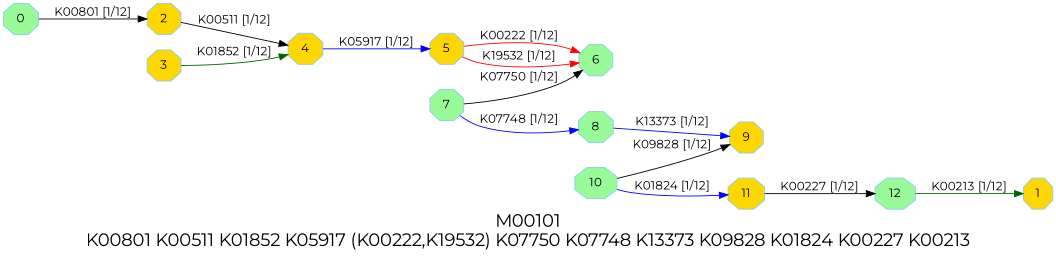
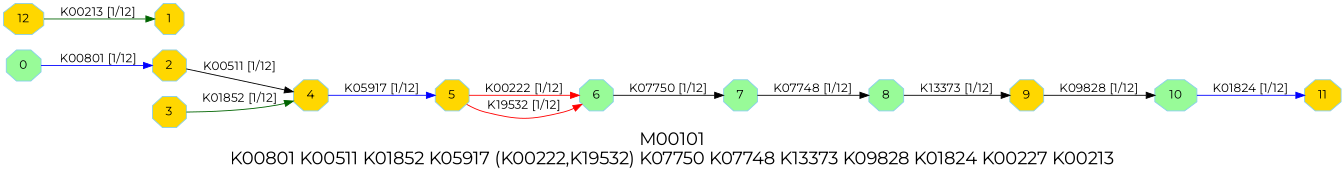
edge "0" -> "2": color black -> blue
edge "7" -> "6": reversed
edge "7" -> "8": color blue -> black
edge "8" -> "9": color blue -> black
edge "10" -> "9": reversed
edge "11" -> "12": removed, label "K00227 [1/12]"
node "12": fillcolor palegreen -> gold
